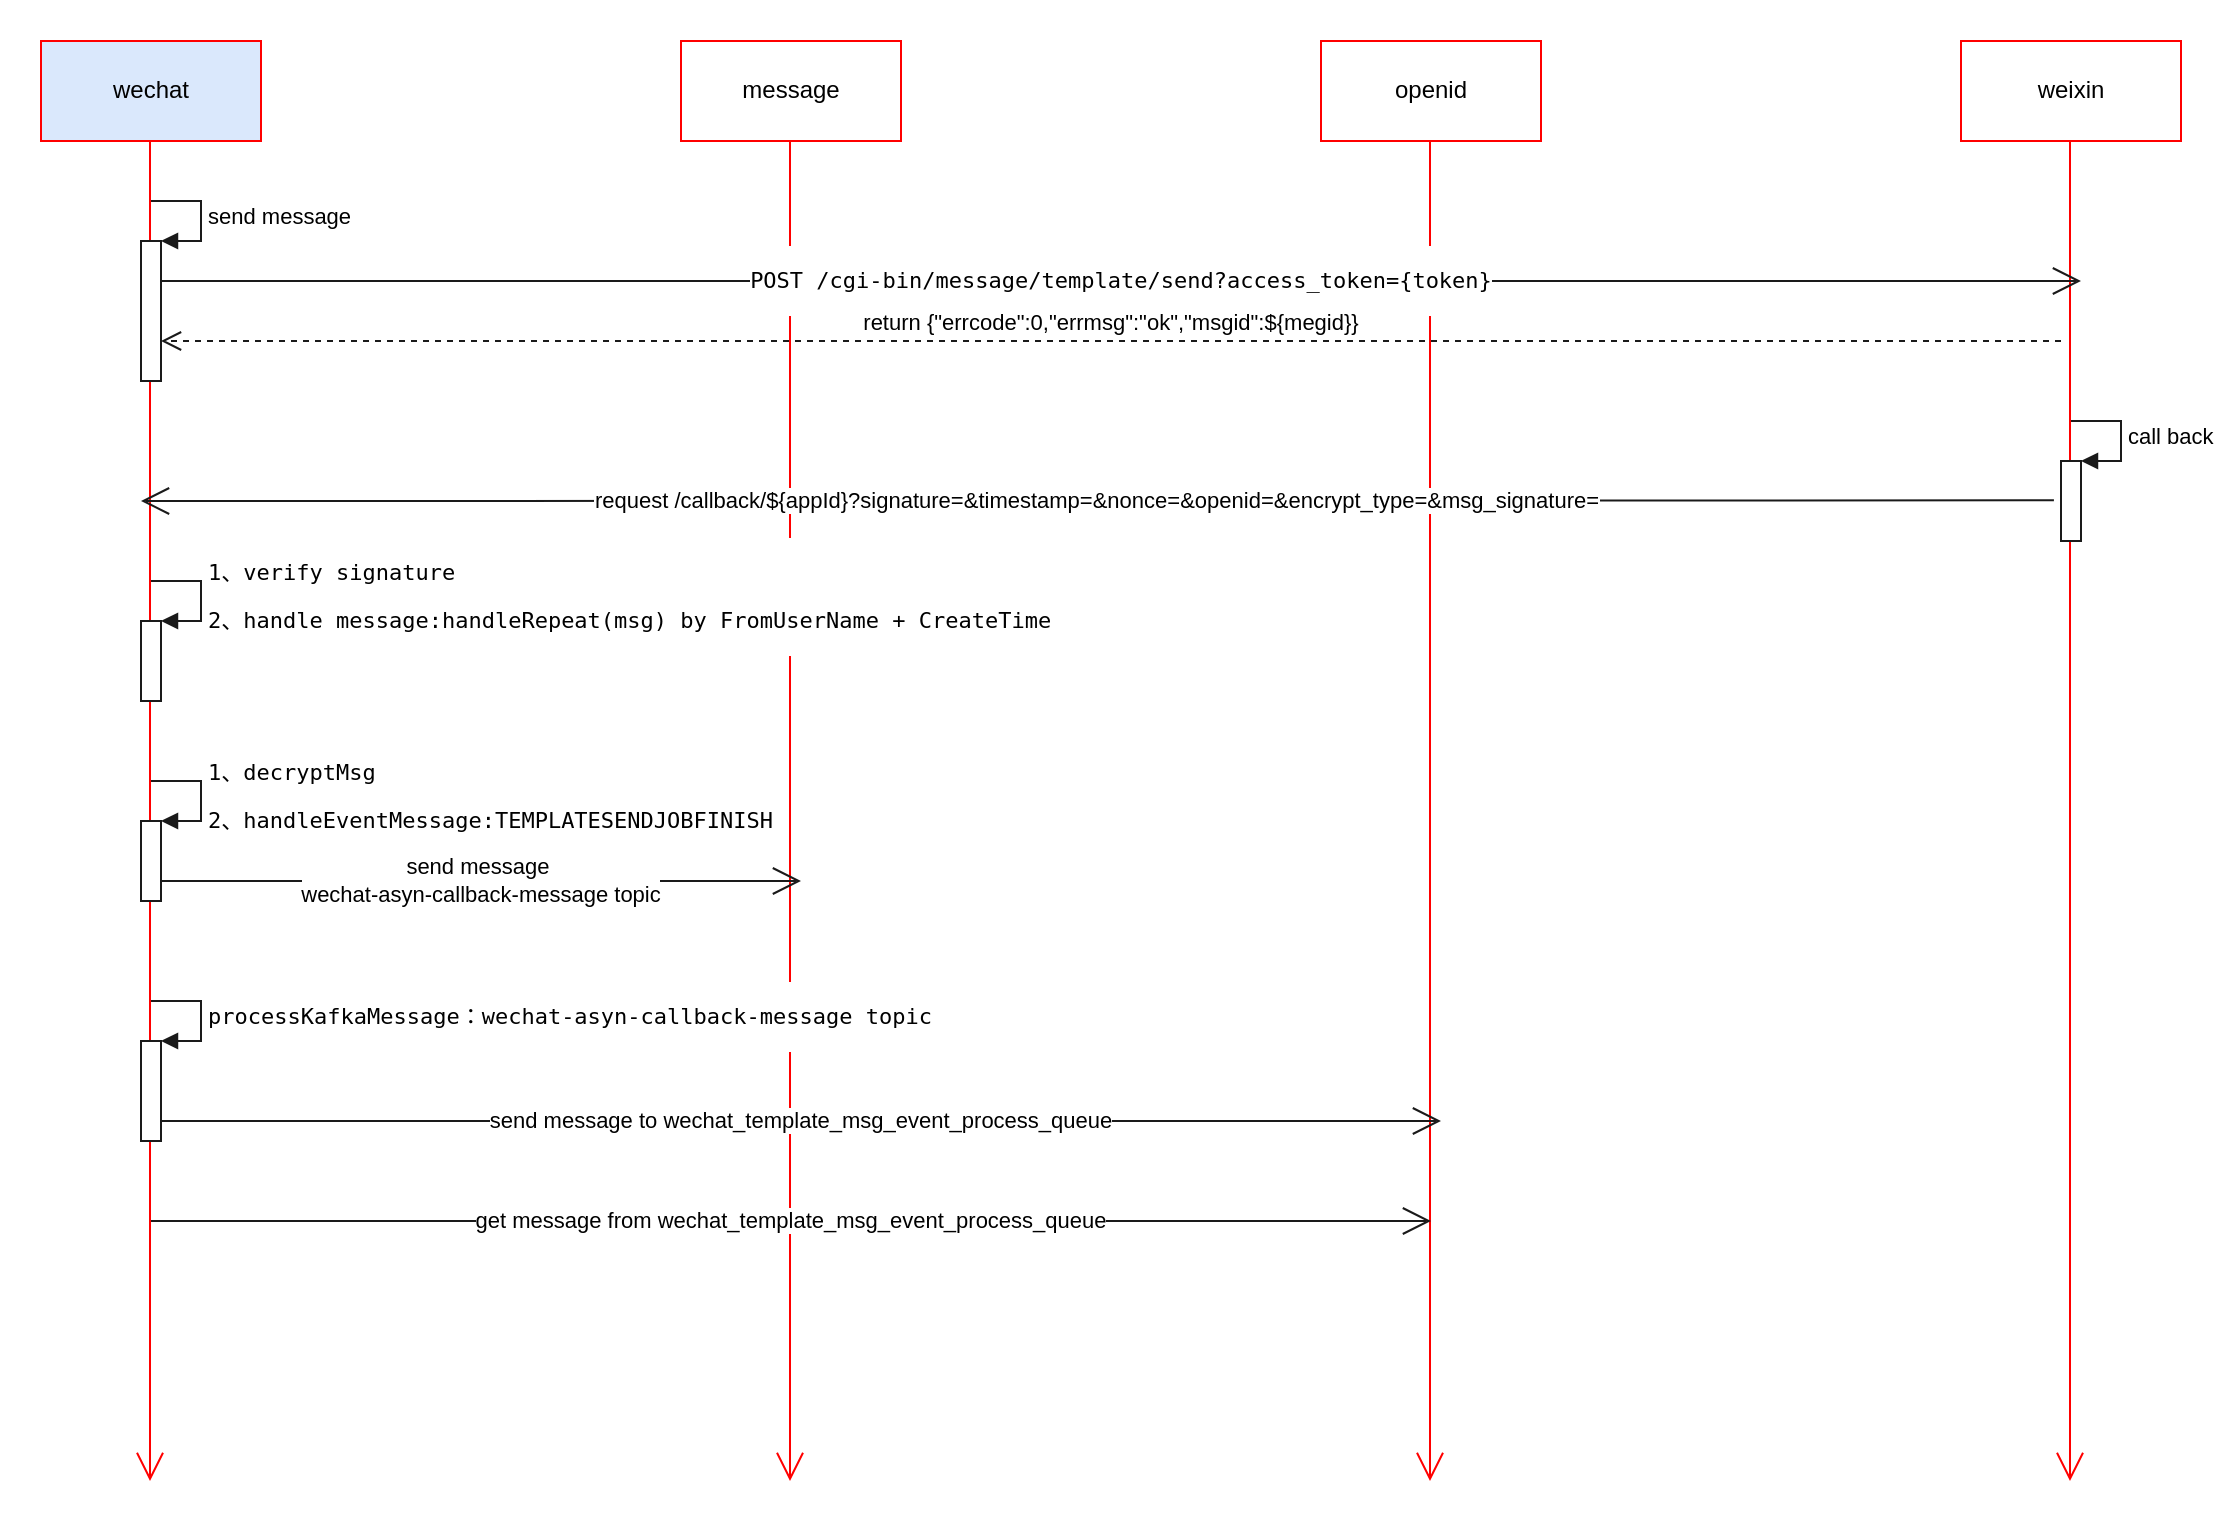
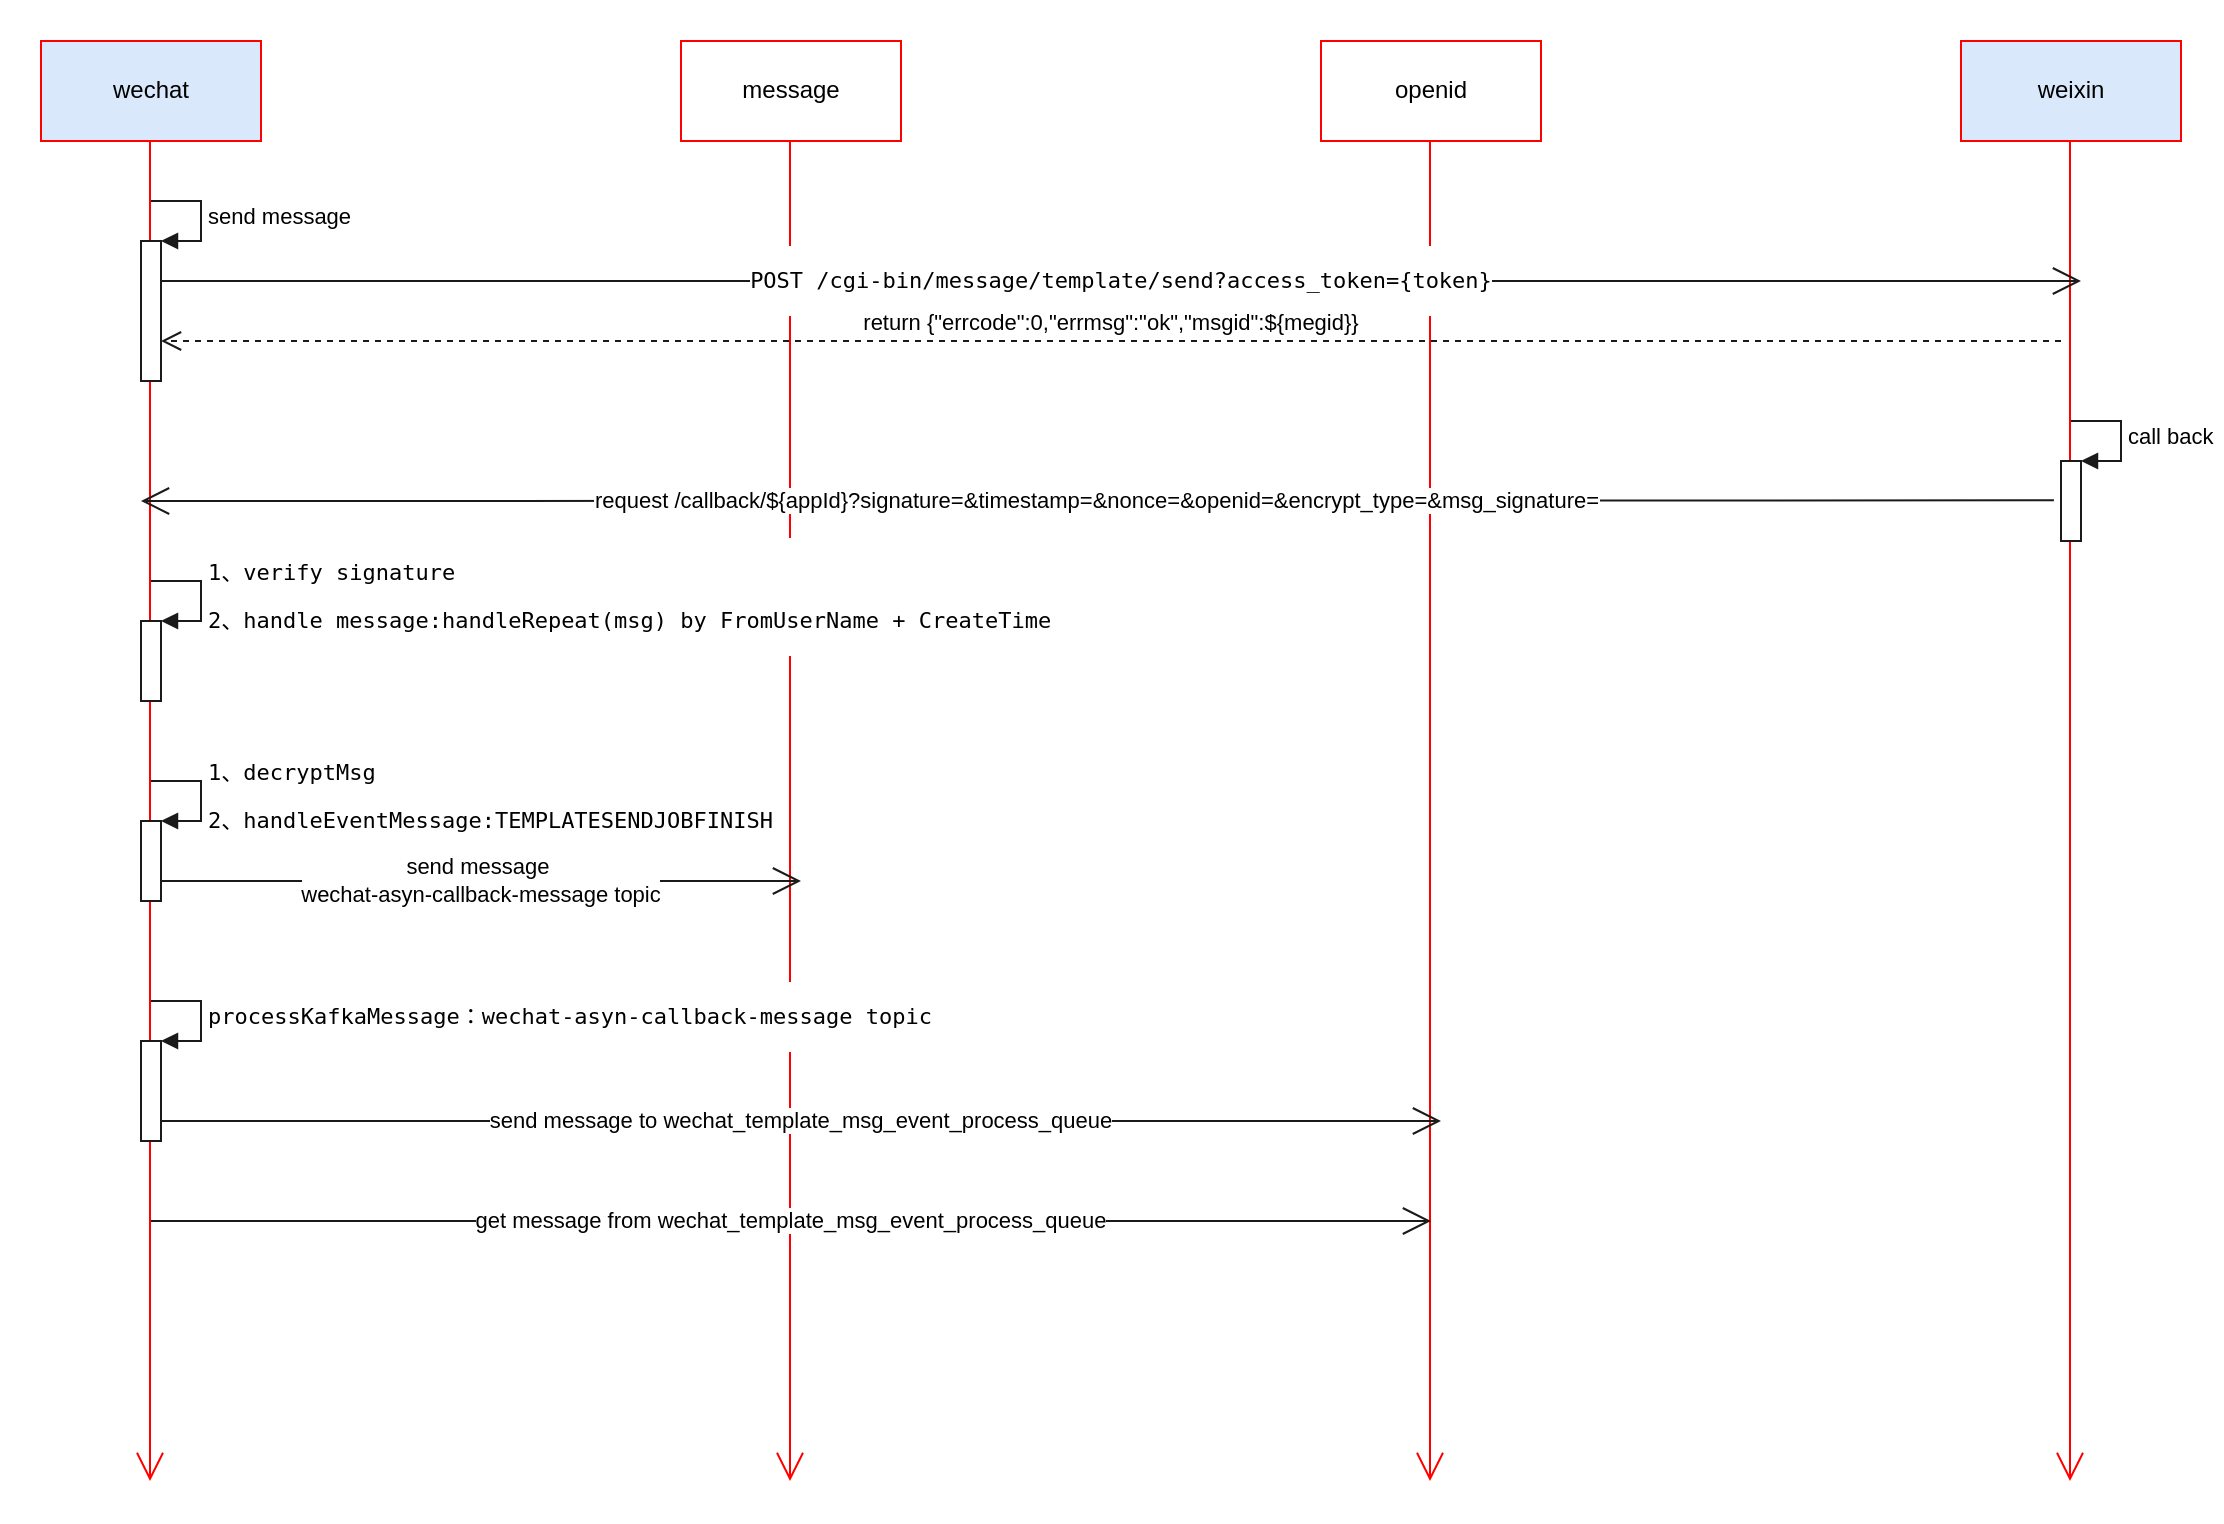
node "weixin": fillcolor #ffffff -> #dae8fc
